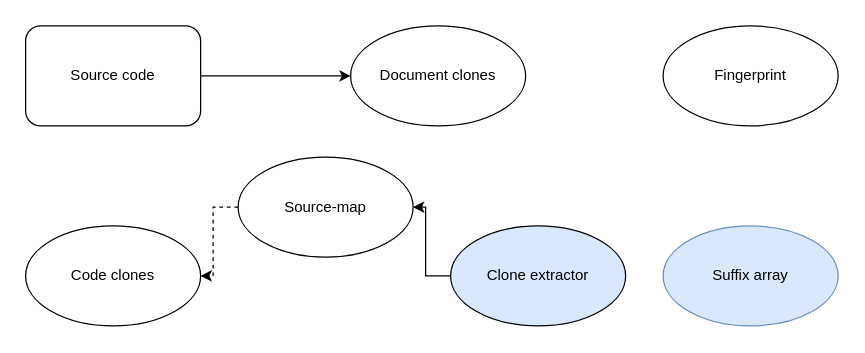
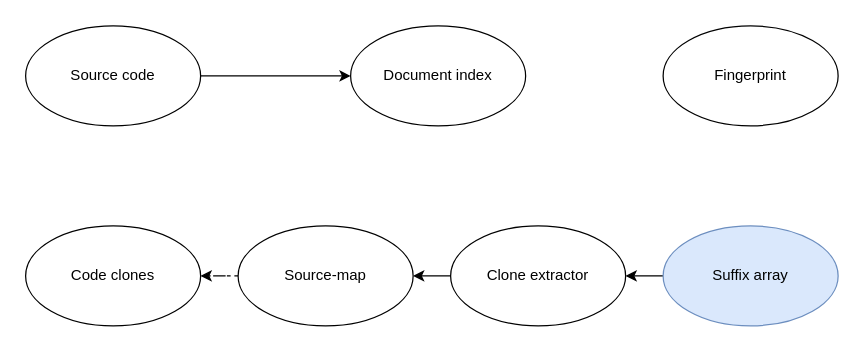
node "Source code": shape rounded rectangle -> ellipse
node "Document clones": label "Document clones" -> "Document index"
node "Source-map": moved (326, 207) -> (326, 276)
node "Clone extractor": fillcolor #dae8fc -> #ffffff
edge "Suffix array" -> "Clone extractor": added
